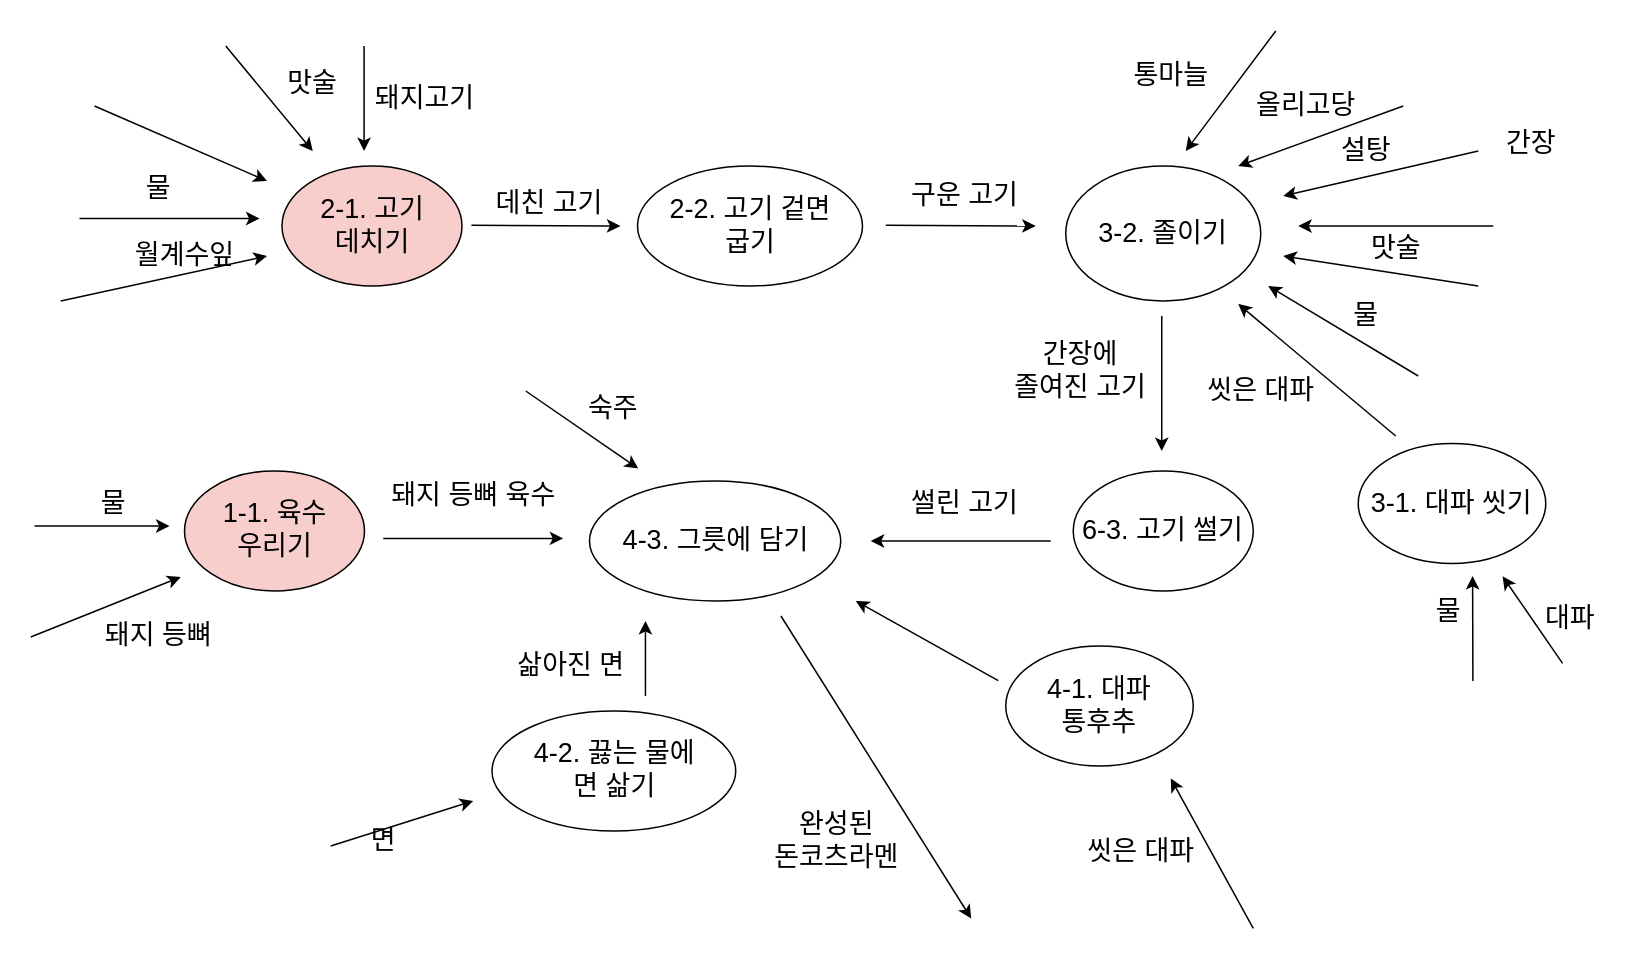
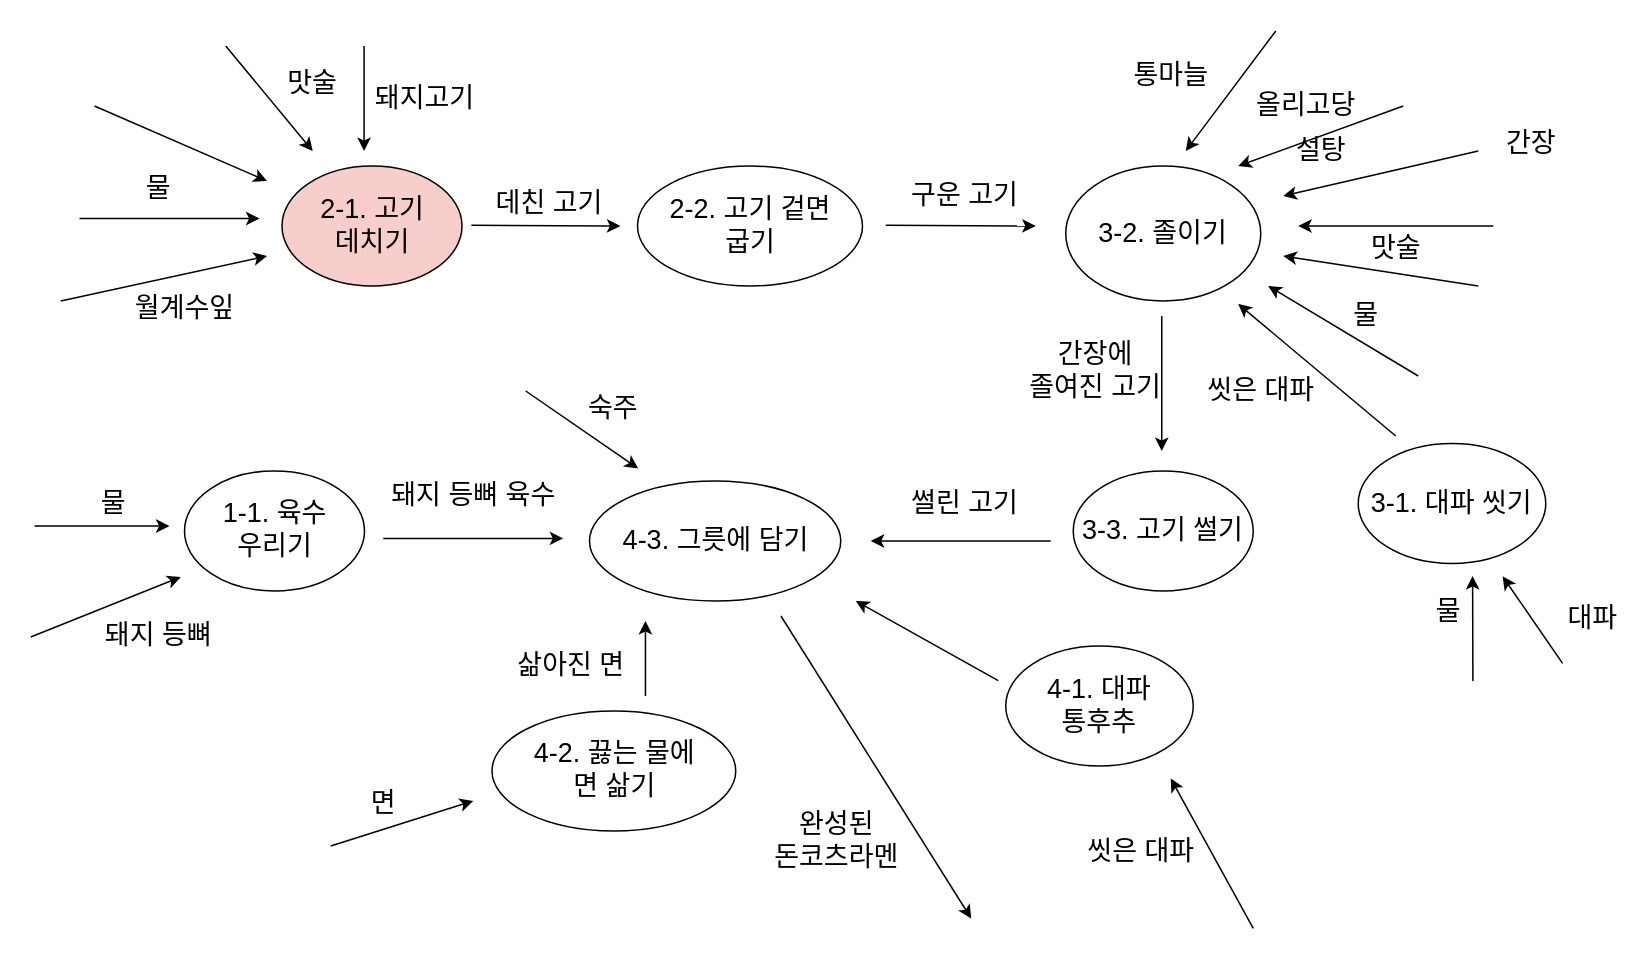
node "설탕": moved (1366, 151) -> (1321, 151)
node "월계수잎": moved (185, 256) -> (185, 308)
node "간장에 졸여진 고기": moved (1081, 371) -> (1096, 371)
node "6-3. 고기 썰기": label "6-3. 고기 썰기" -> "3-3. 고기 썰기"
node "1-1. 육수 우리기": fillcolor #f8cecc -> #ffffff
node "대파": moved (1570, 618) -> (1593, 618)
node "면": moved (383, 841) -> (383, 803)
